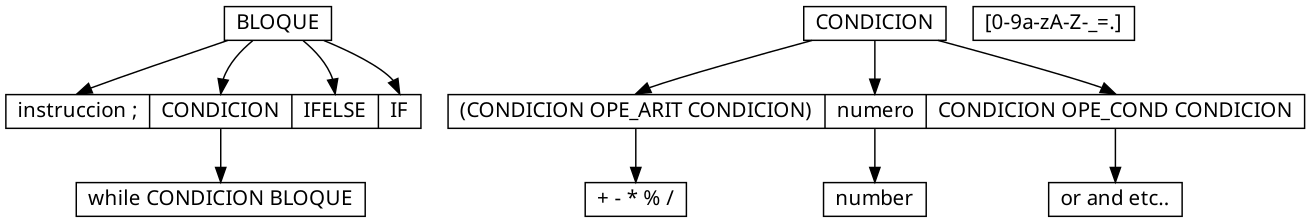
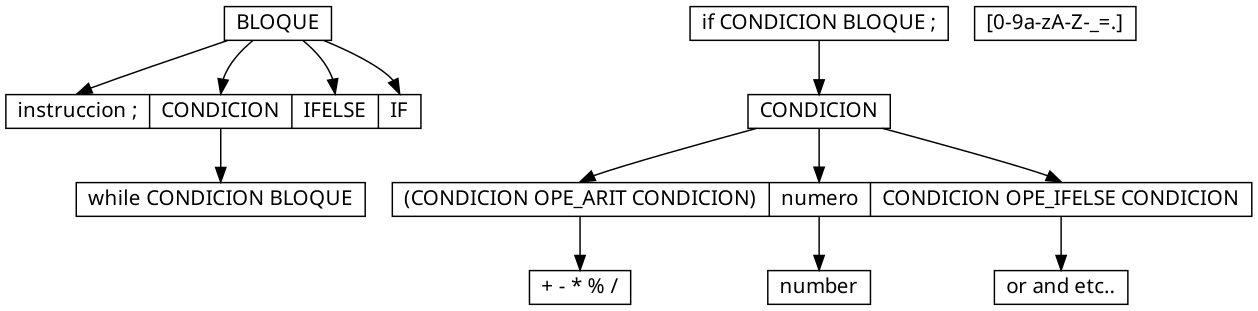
node "if CONDICION BLOQUE ;": added
node "(CONDICION OPE_ARIT CONDICION)": text "CONDICION OPE_COND CONDICION" -> "CONDICION OPE_IFELSE CONDICION"
